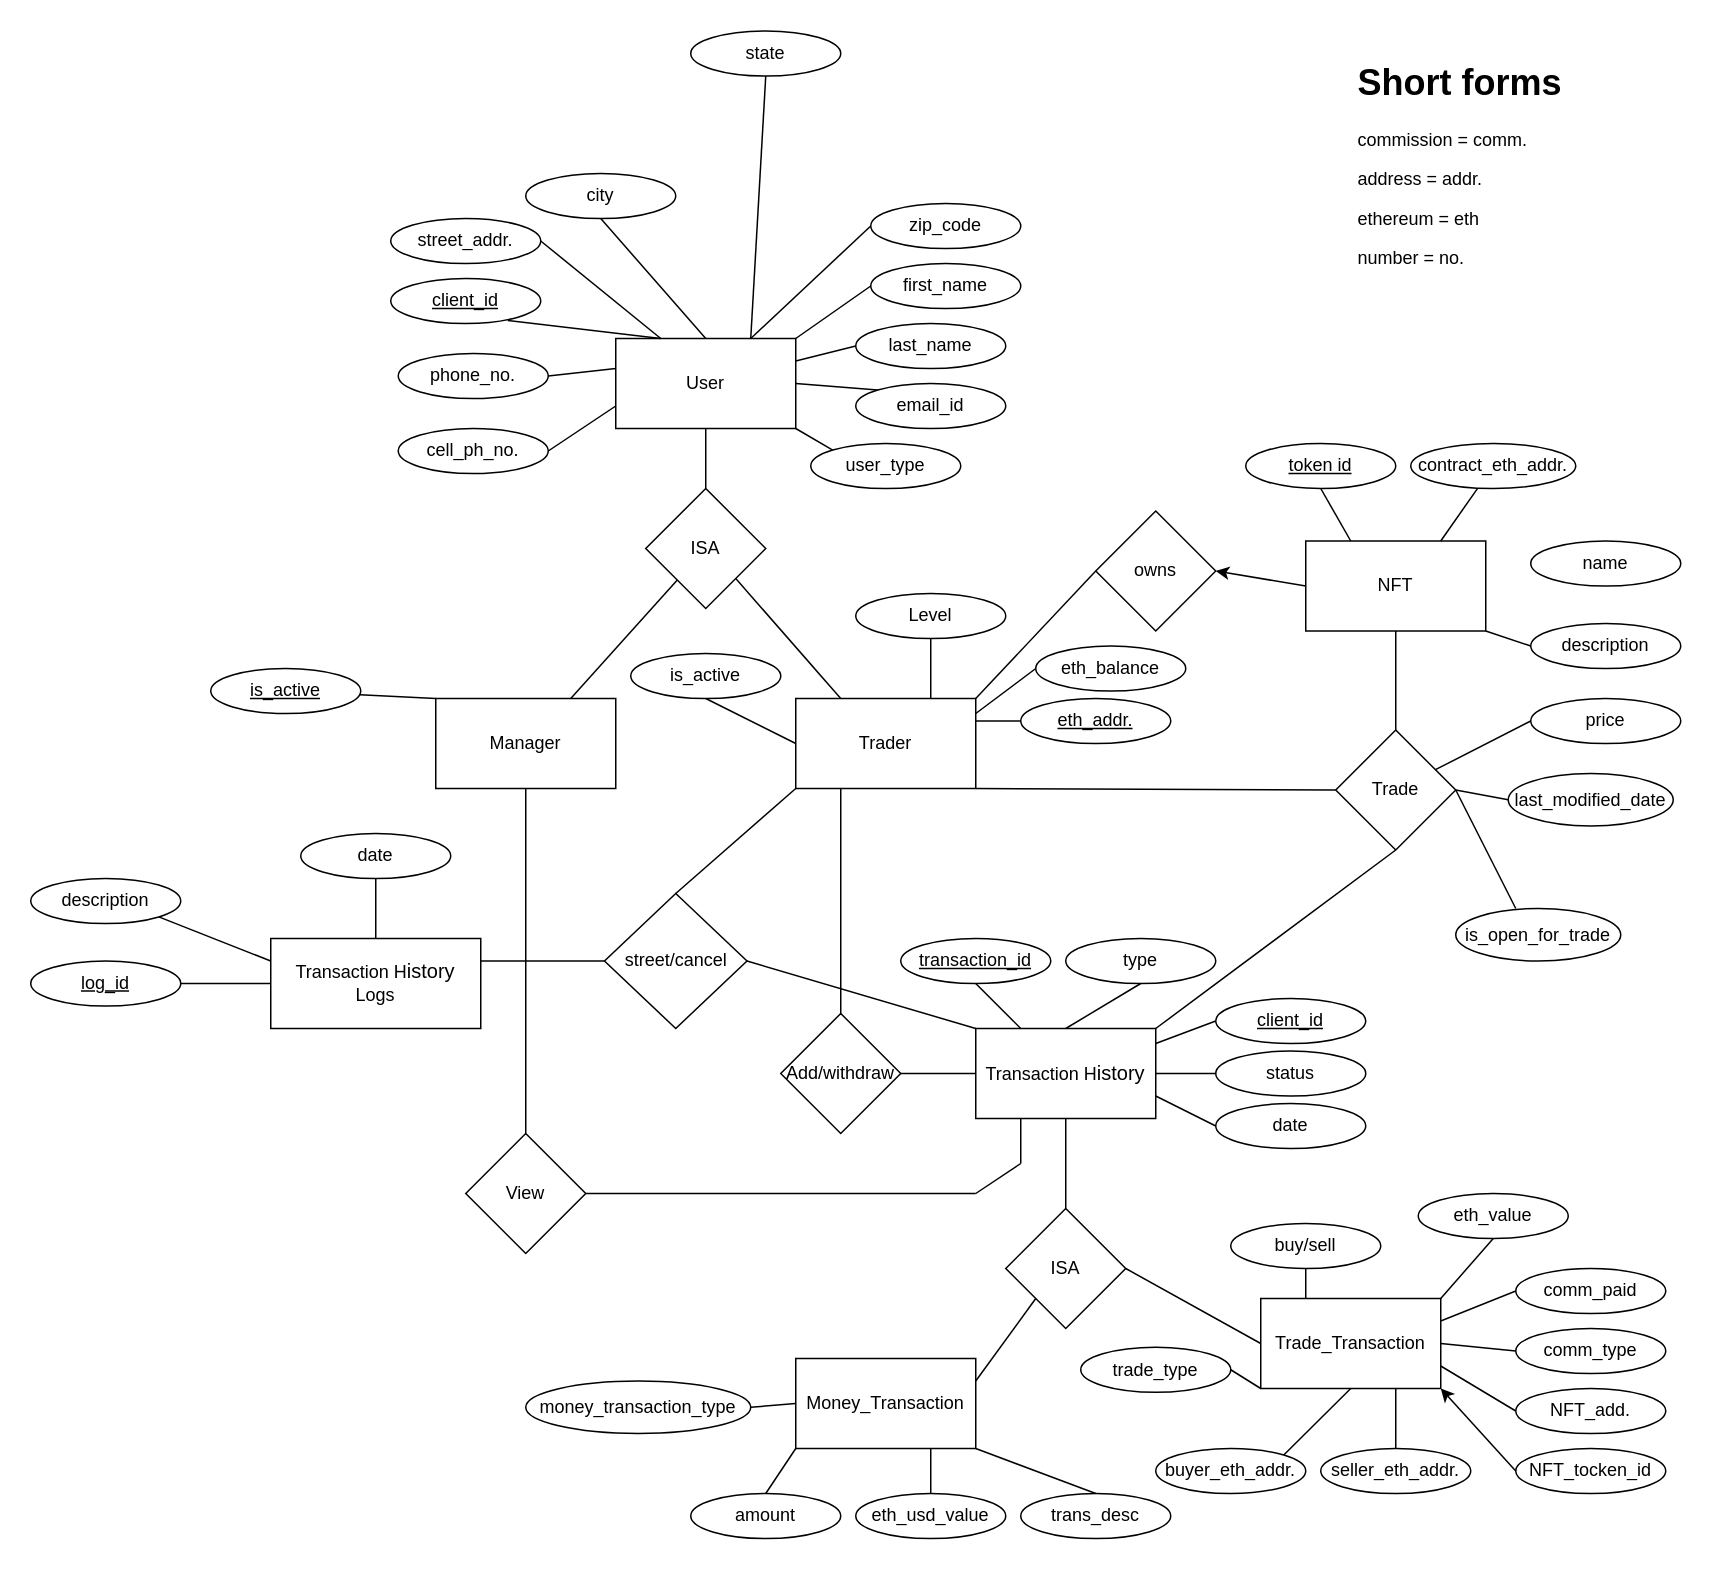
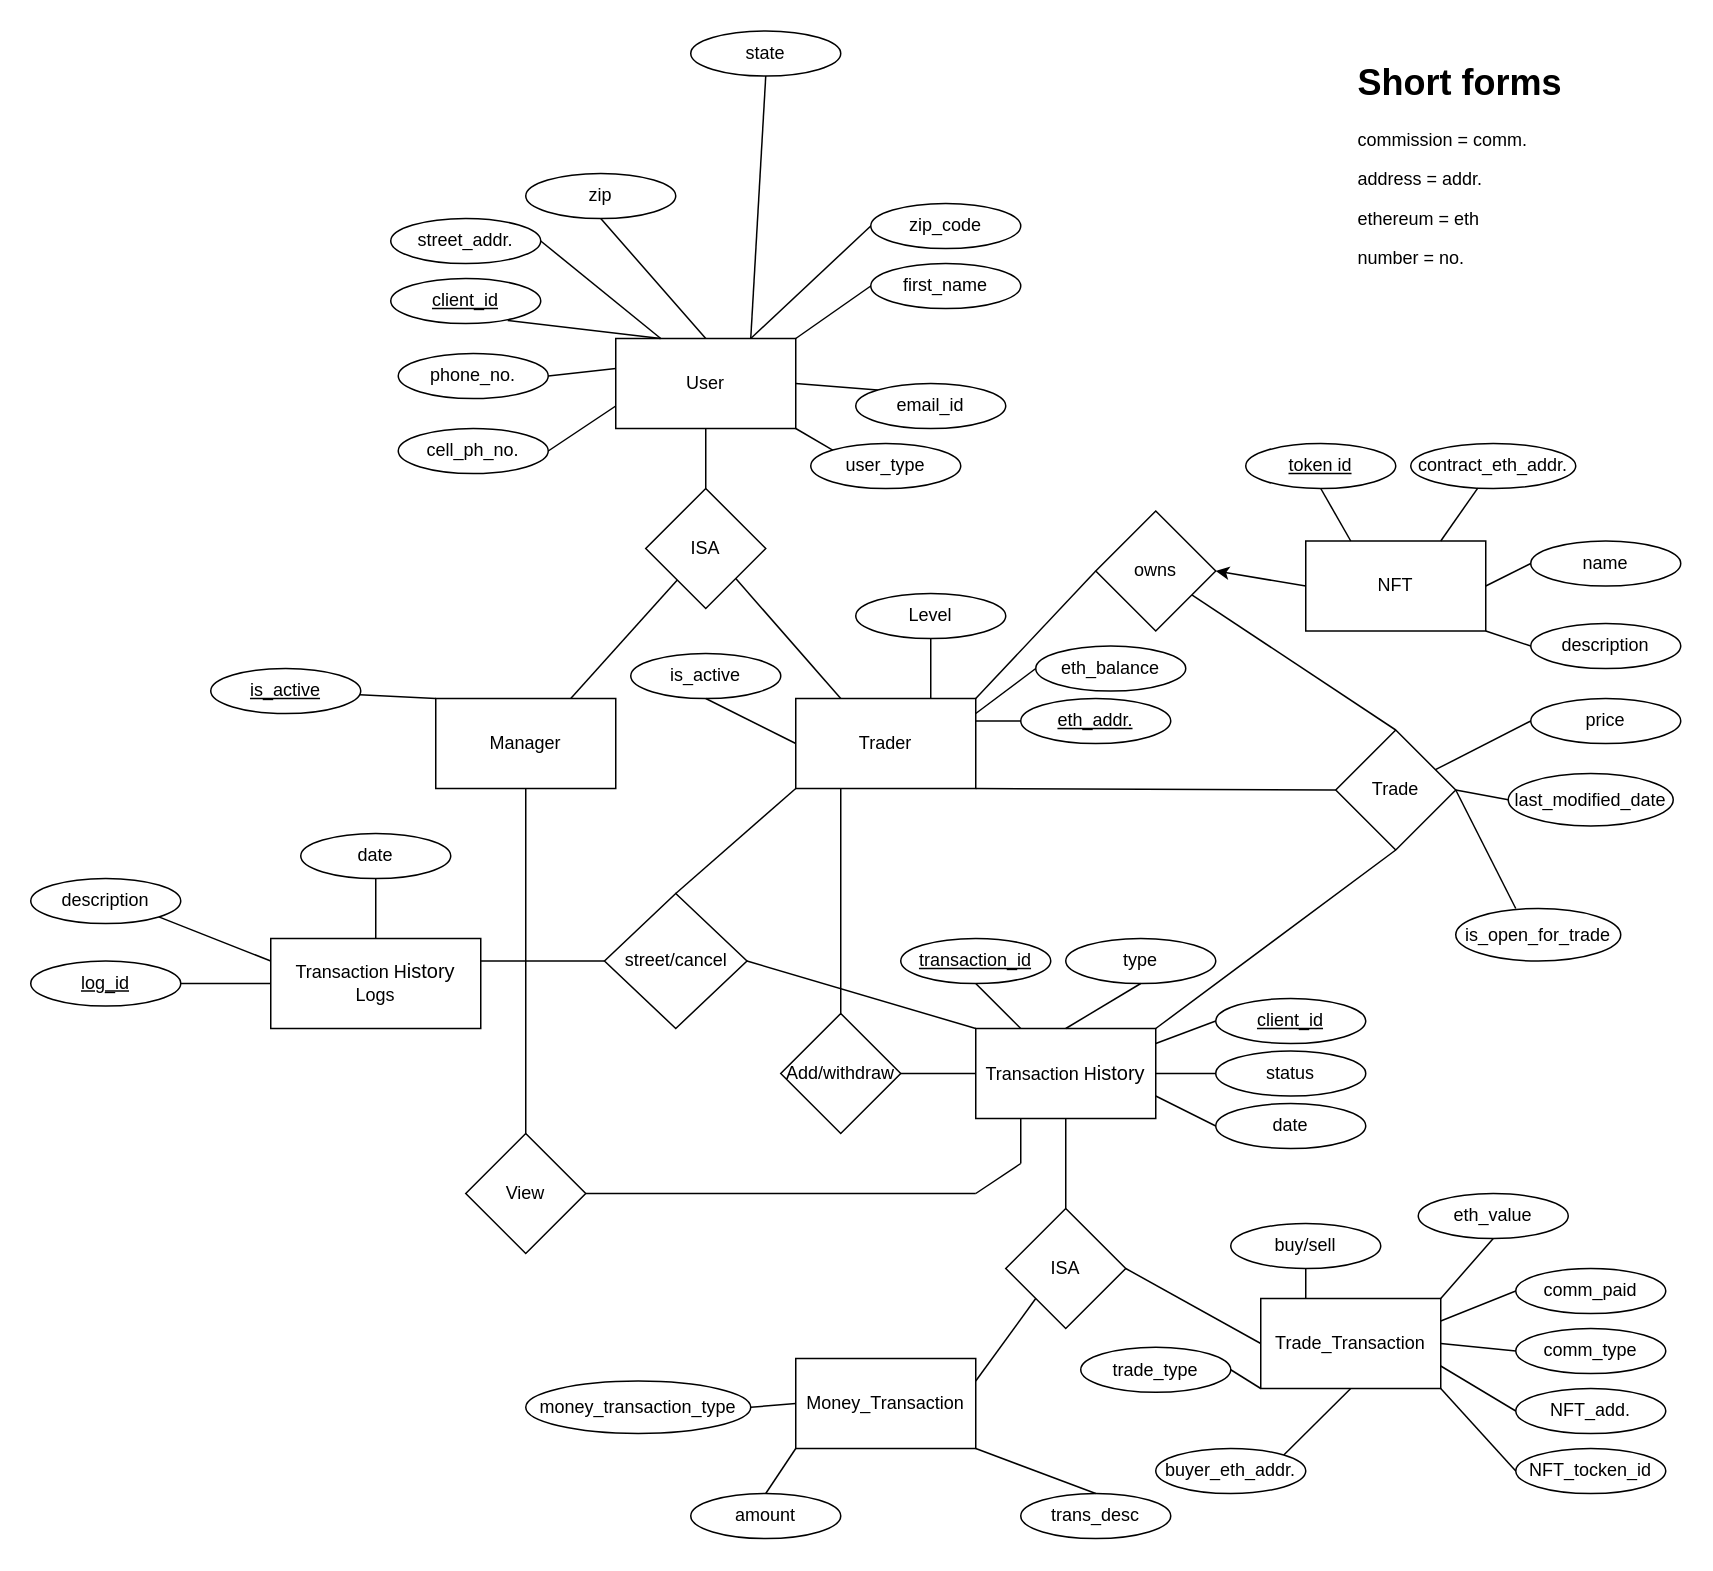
node "city": label "city" -> "zip"
node "last_name": removed
edge "last_name" -- "User": removed
edge "name" -- "NFT": added
edge "NFT" -- "Trade": now "owns" -- "Trade"
edge "NFT_tocken_id" -> "Trade_Transaction": arrowhead classic -> none
edge "Trade_Transaction" -- "seller_eth_addr.": removed
edge "Money_Transaction" -- "eth_usd_value": removed
node "seller_eth_addr.": removed
node "eth_usd_value": removed
